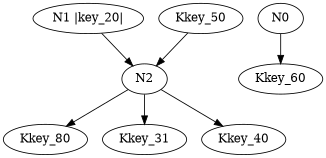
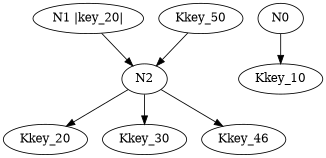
node "Kkey_60": label "Kkey_60" -> "Kkey_10"
node "Kkey_80": label "Kkey_80" -> "Kkey_20"
node "Kkey_31": label "Kkey_31" -> "Kkey_30"
node "Kkey_40": label "Kkey_40" -> "Kkey_46"
